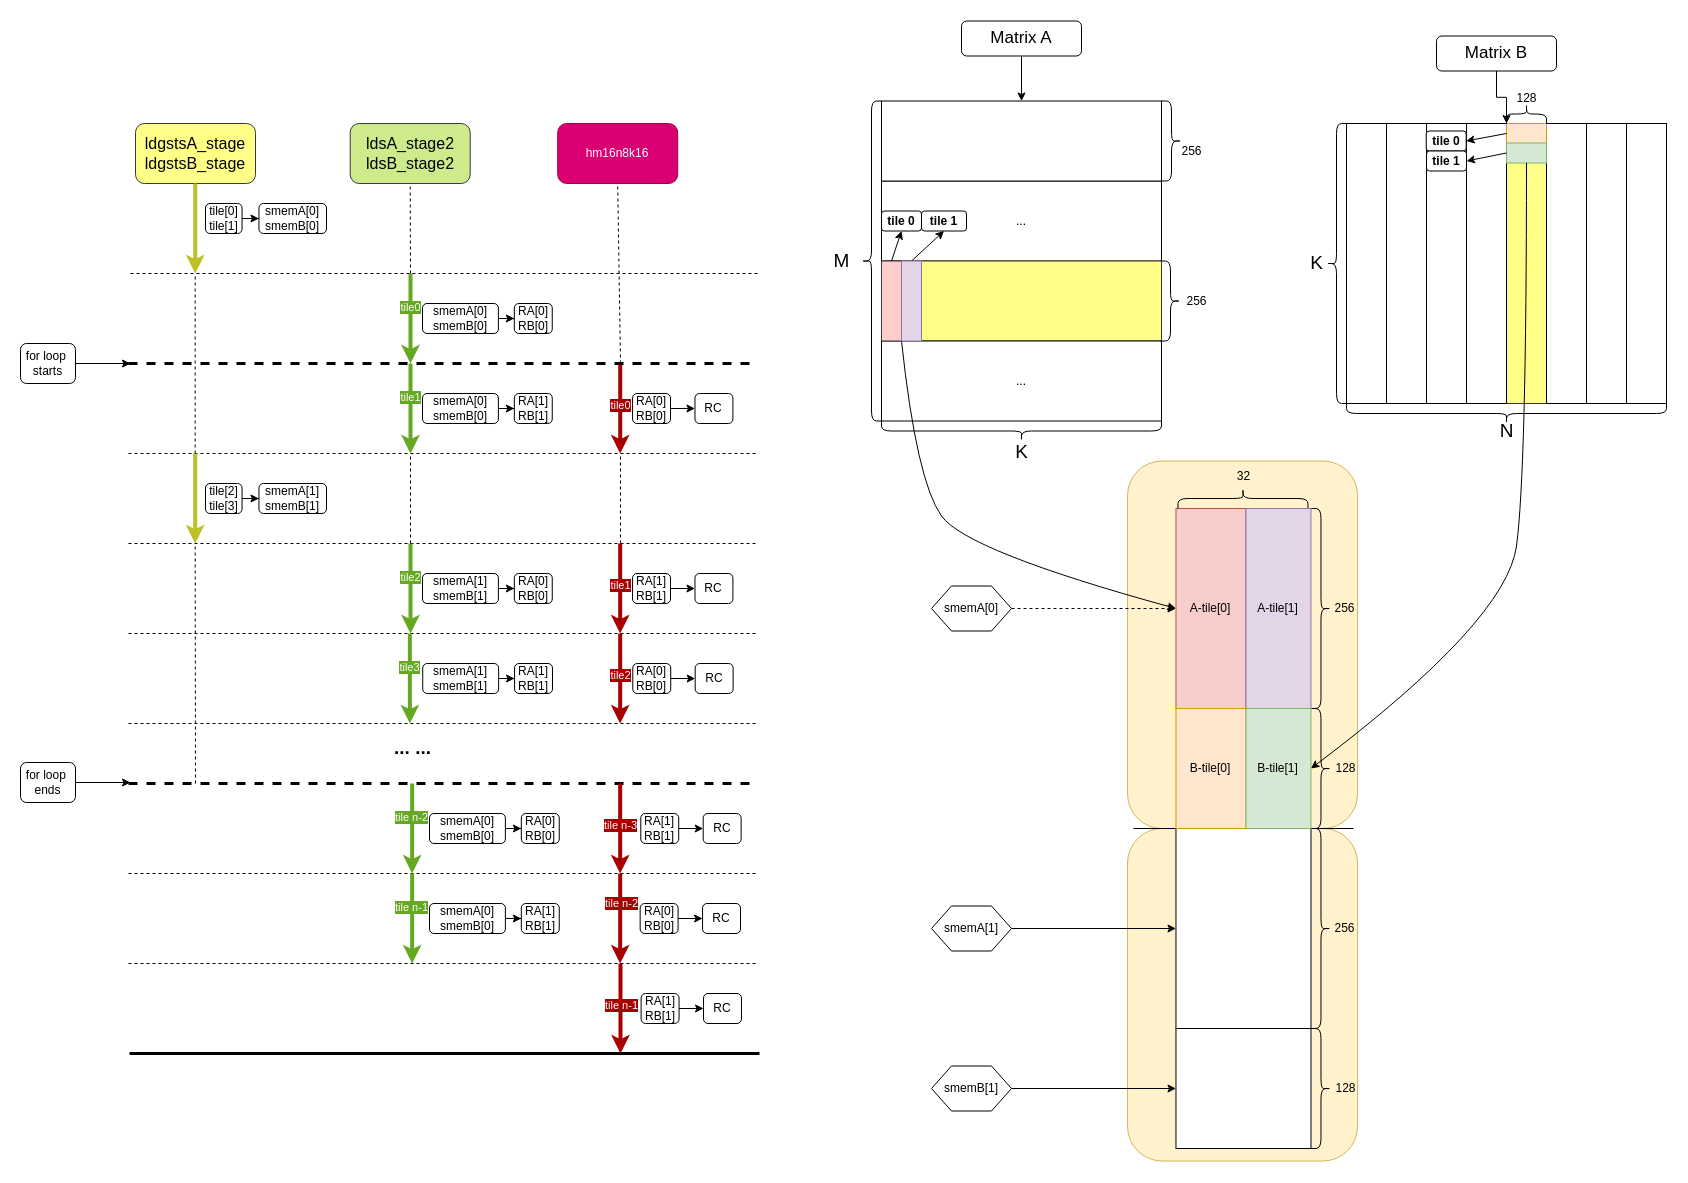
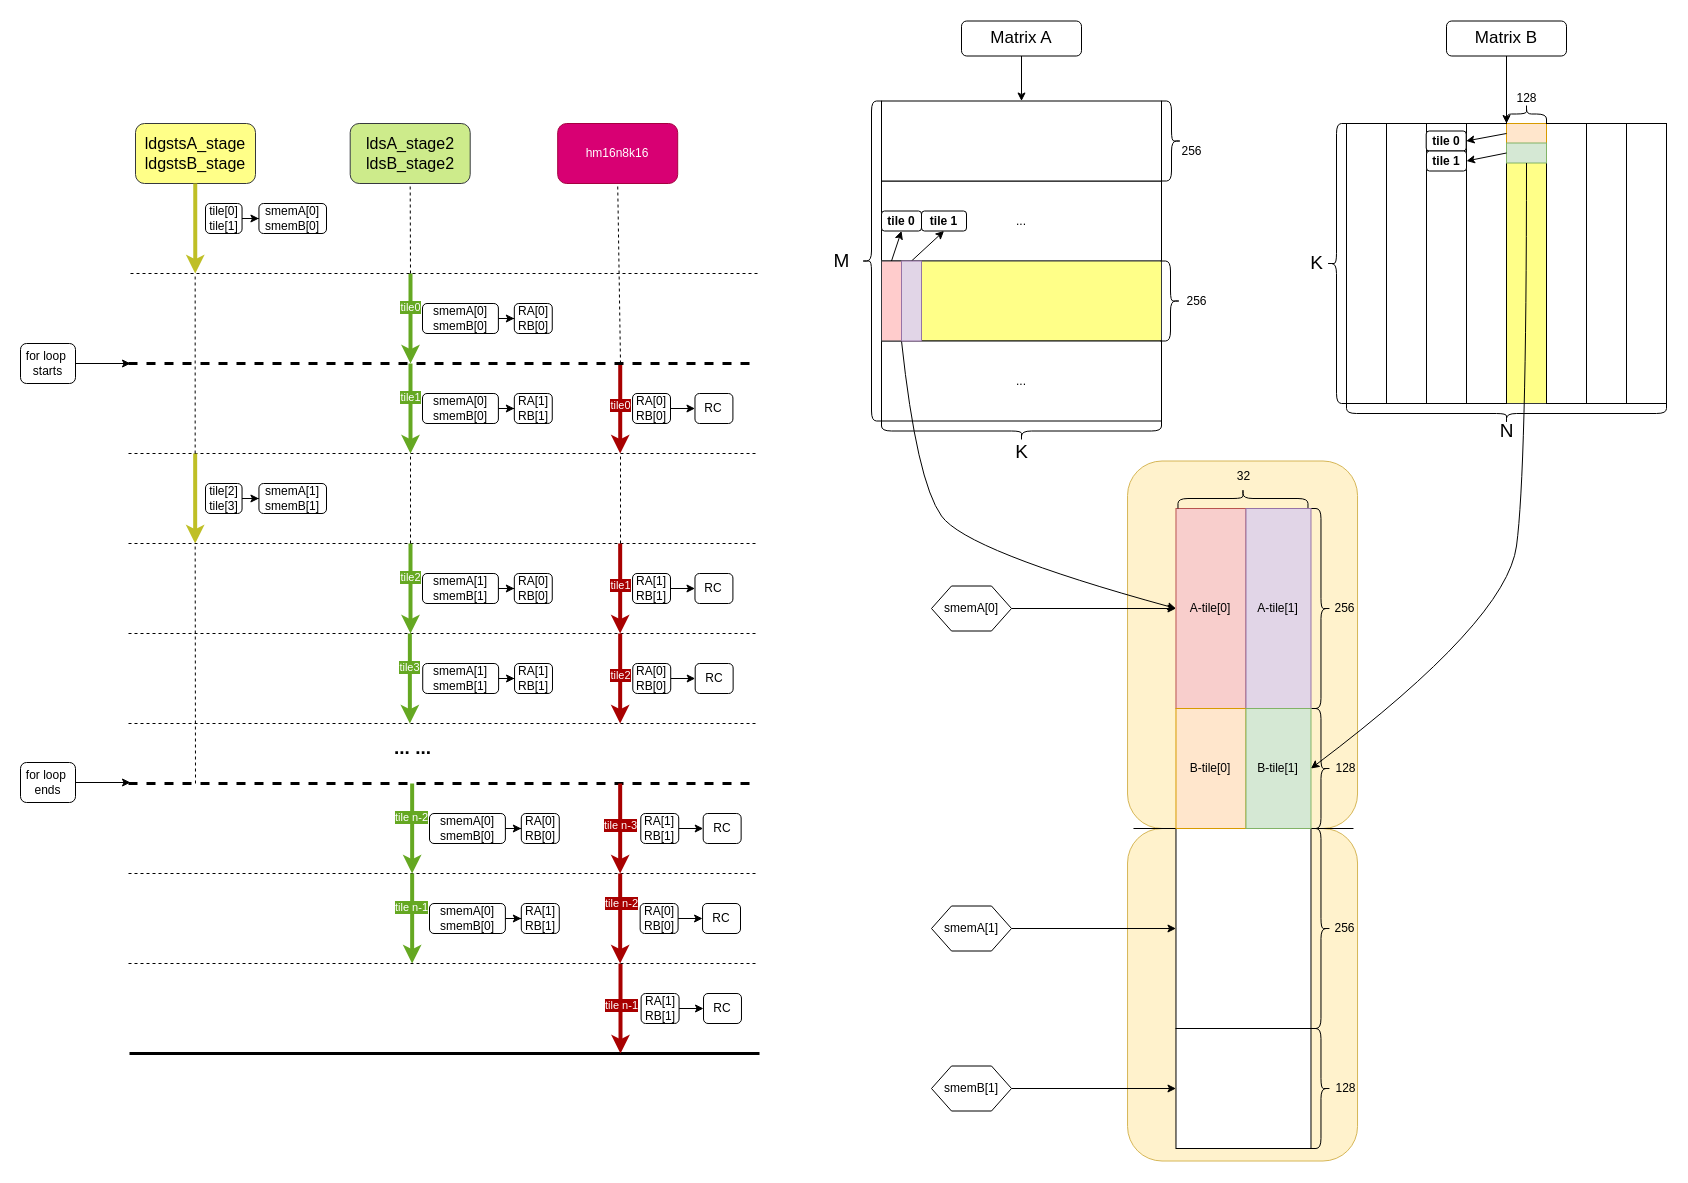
node "Matrix B": moved (1497, 54) -> (1507, 39)
edge "smemA[0]" -> "A-tile[0]": style dashed -> solid
